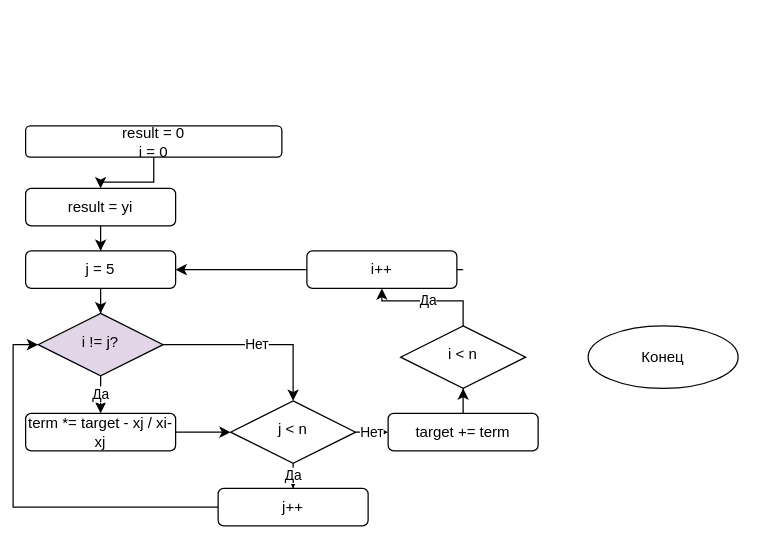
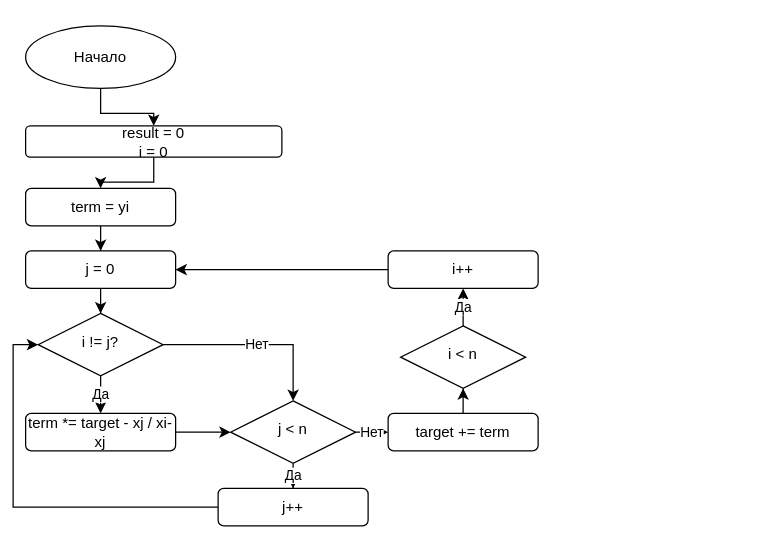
node "Начало": added
edge "Начало" -> "result = 0 i = 0": added
node "result = yi": label "result = yi" -> "term = yi"
node "j = 5": label "j = 5" -> "j = 0"
node "i++": moved (382, 269) -> (463, 269)
node "i != j?": fillcolor #e1d5e7 -> #ffffff
node "Конец": removed
